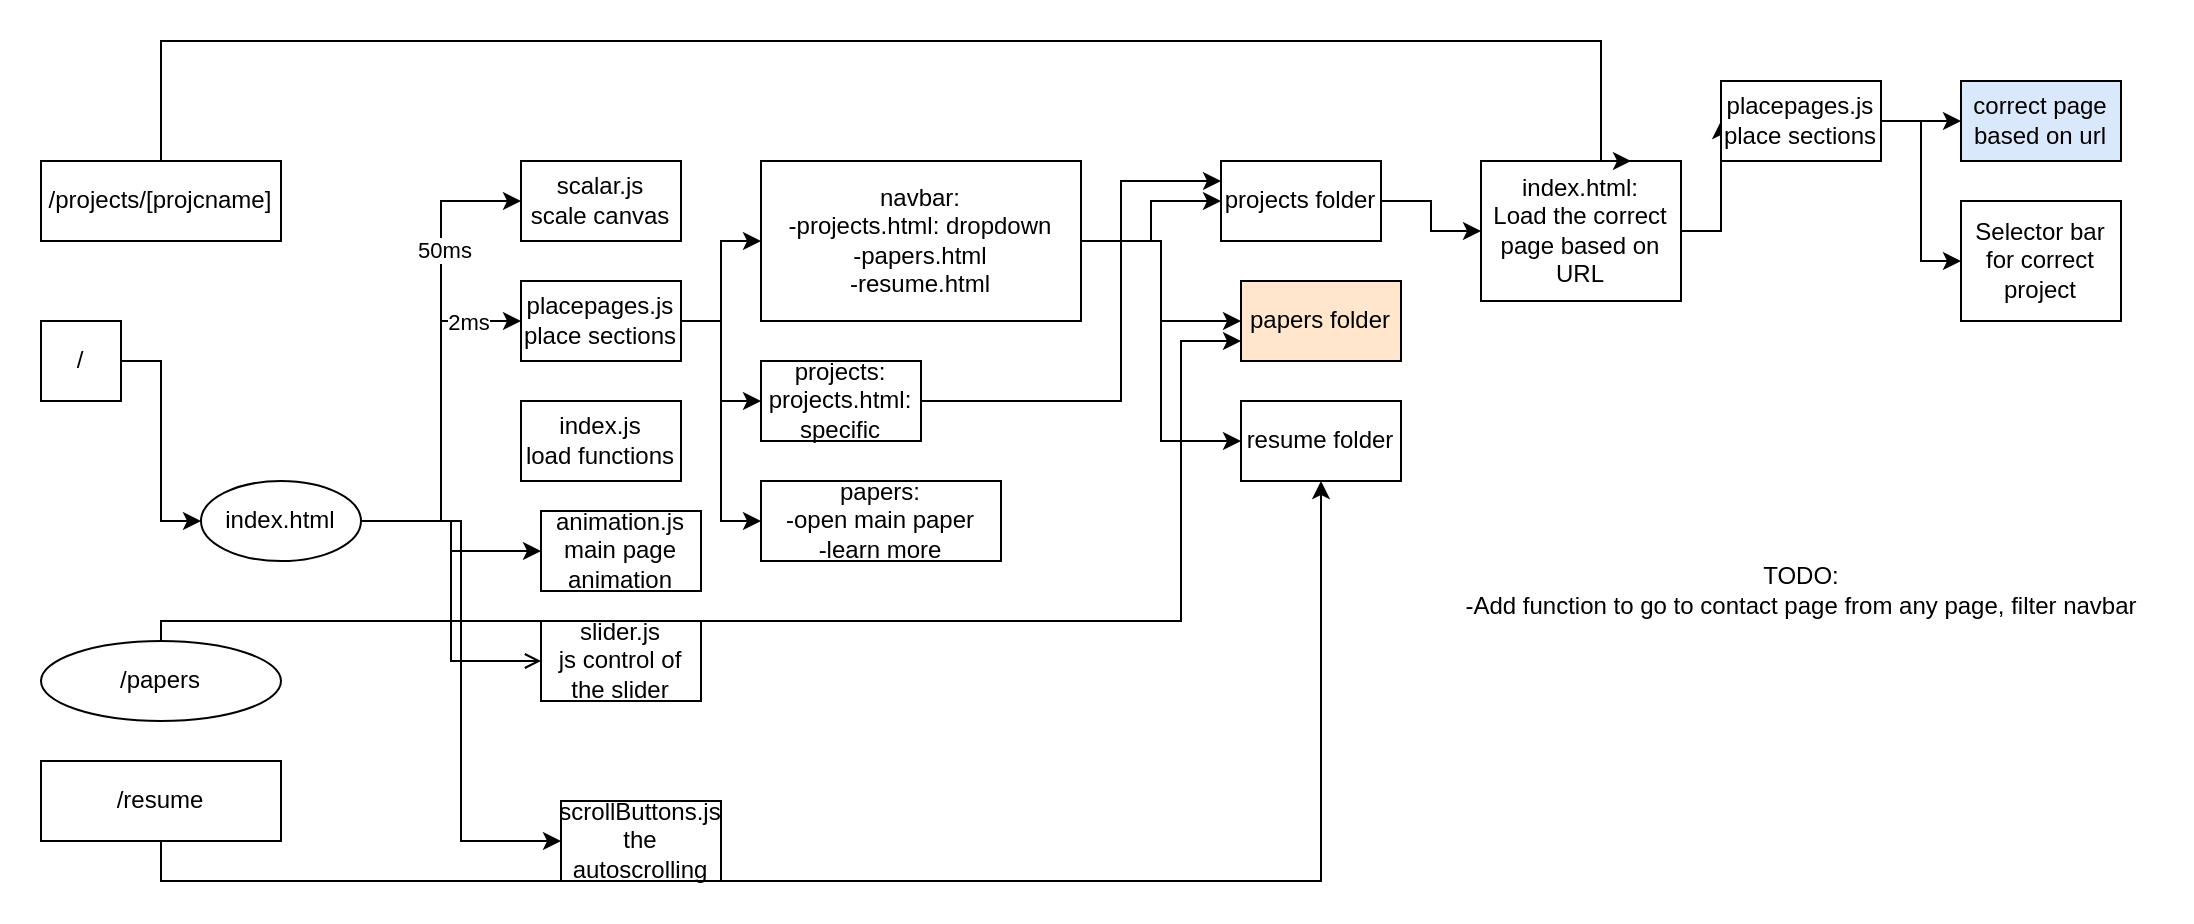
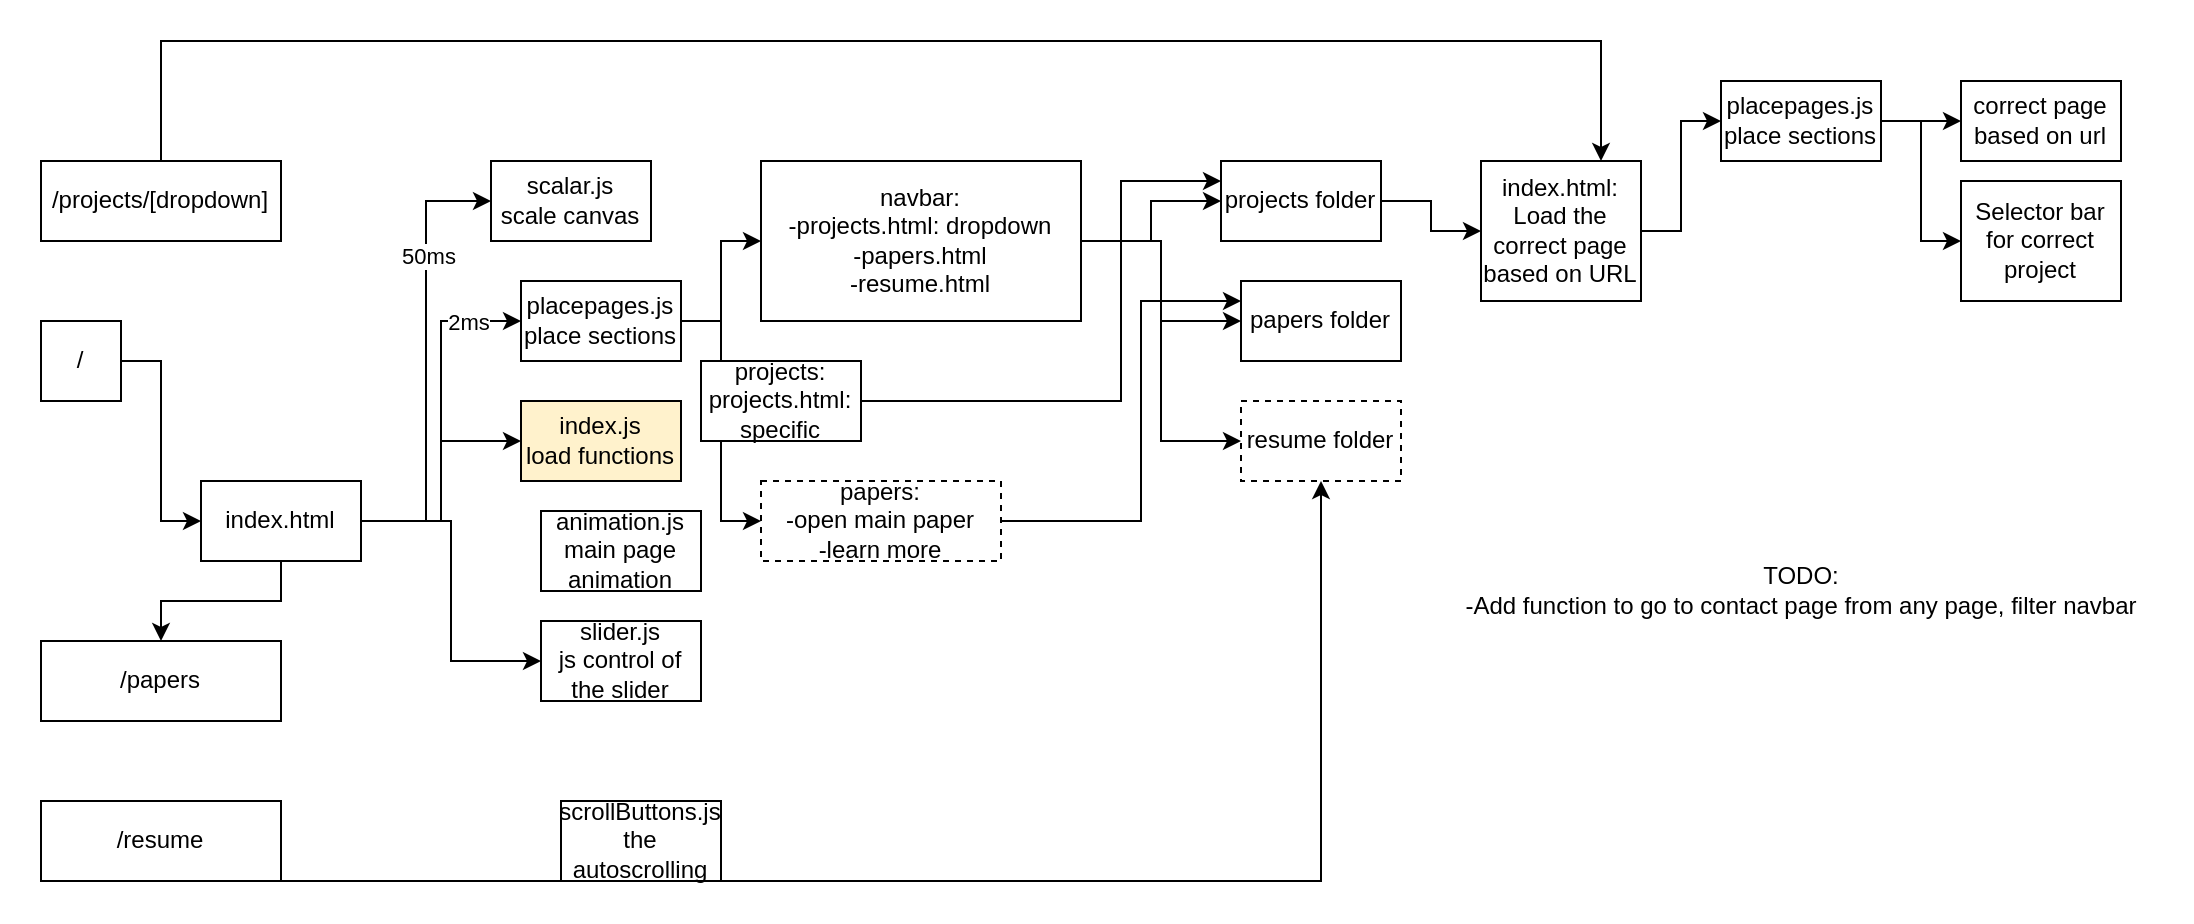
node "correct page based on url": fillcolor #dae8fc -> #ffffff
node "/projects/[projcname]": label "/projects/[projcname]" -> "/projects/[dropdown]"
node "scalar.js scale canvas": moved (601, 201) -> (571, 201)
node "index.html: Load the correct page based on URL": size 200x140 -> 160x140
node "Selector bar for correct project": moved (2041, 261) -> (2041, 241)
node "papers folder": fillcolor #ffe6cc -> #ffffff
node "projects: projects.html: specific": moved (841, 401) -> (781, 401)
edge "papers: -open main paper -learn more" -> "papers folder": added
edge "index.html" -> "index.js load functions": added
node "index.js load functions": fillcolor #ffffff -> #fff2cc
node "resume folder": style solid -> dashed
node "index.html": shape ellipse -> rectangle
node "papers: -open main paper -learn more": style solid -> dashed
edge "index.html" -> "animation.js main page animation": removed
edge "/papers" -> "papers folder": removed
edge "index.html" -> "slider.js js control of the slider": arrowhead open -> classic
node "/papers": shape ellipse -> rectangle
edge "index.html" -> "scrollButtons.js the autoscrolling": now "index.html" -> "/papers"
node "/resume": moved (161, 801) -> (161, 841)
